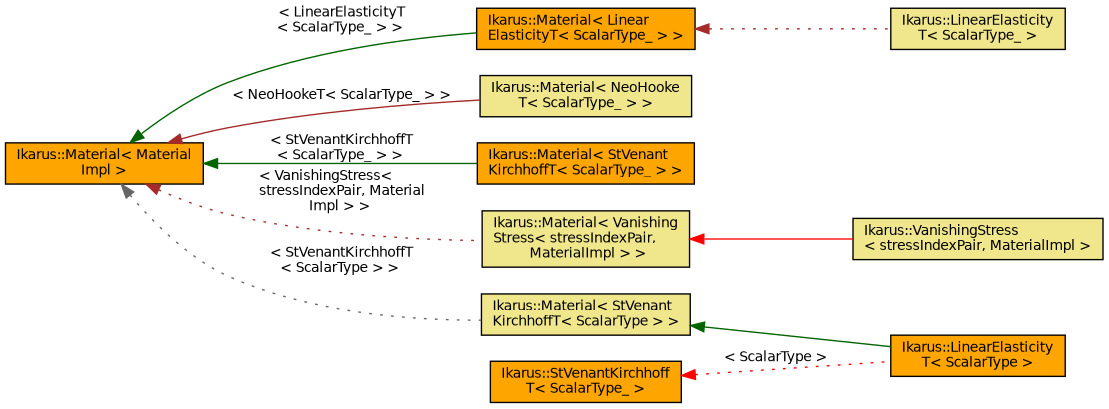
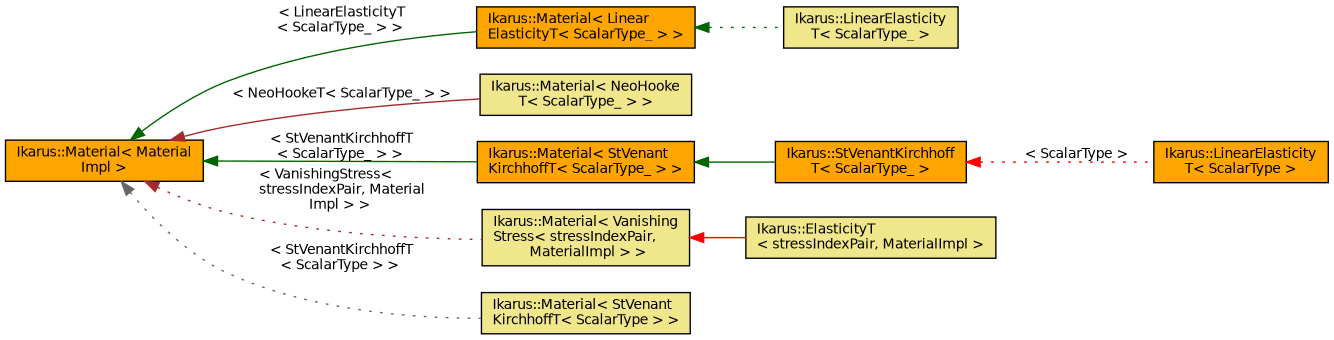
edge "Ikarus::LinearElasticity T< ScalarType_ >" -> "Ikarus::Material< Linear ElasticityT< ScalarType_ > >": color brown -> darkgreen
edge "Ikarus::StVenantKirchhoff T< ScalarType_ >" -> "Ikarus::Material< StVenant KirchhoffT< ScalarType_ > >": added
node "Ikarus::VanishingStress < stressIndexPair, MaterialImpl >": label "Ikarus::VanishingStress < stressIndexPair, MaterialImpl >" -> "Ikarus::ElasticityT < stressIndexPair, MaterialImpl >"
edge "Ikarus::LinearElasticity T< ScalarType >" -> "Ikarus::Material< StVenant KirchhoffT< ScalarType > >": removed
